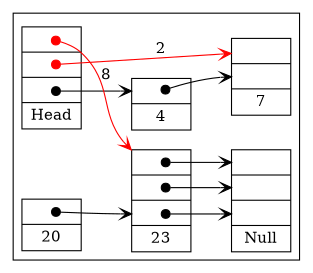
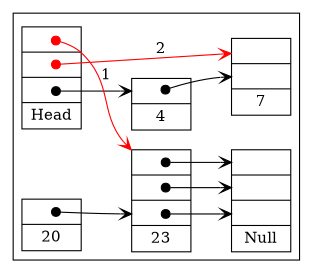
edge "Head" -- "23": label "8" -> "1"
